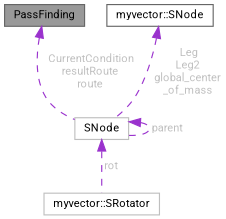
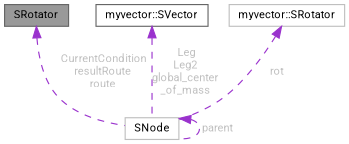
node "PassFinding": label "PassFinding" -> "SRotator"
node "myvector::SNode": label "myvector::SNode" -> "myvector::SVector"
edge "myvector::SRotator" -> "SNode": reversed
